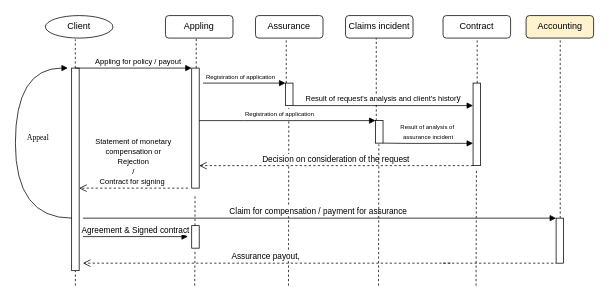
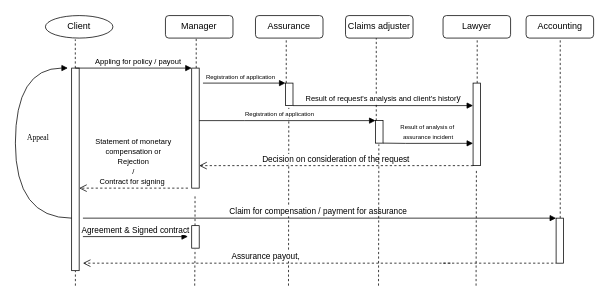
node "Appling": label "Appling" -> "Manager"
node "Сlaims incident": label "Сlaims incident" -> "Сlaims adjuster"
node "Contract": label "Contract" -> "Lawyer"
node "Accounting": fillcolor #fff2cc -> #ffffff
